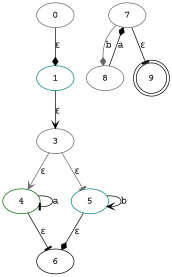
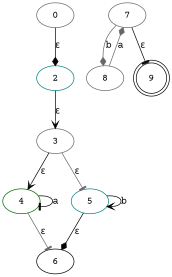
edge "8" -> "7": color black -> gray40
node "1": label "1" -> "2"
edge "3" -> "4": color gray40 -> black
edge "4" -> "6": color black -> gray40
